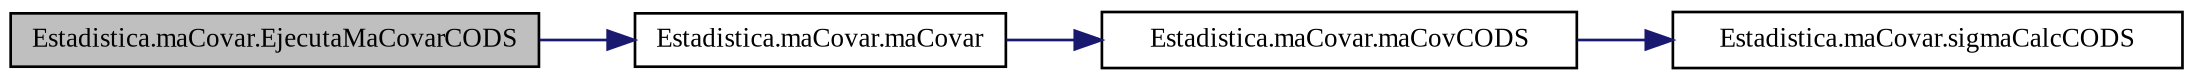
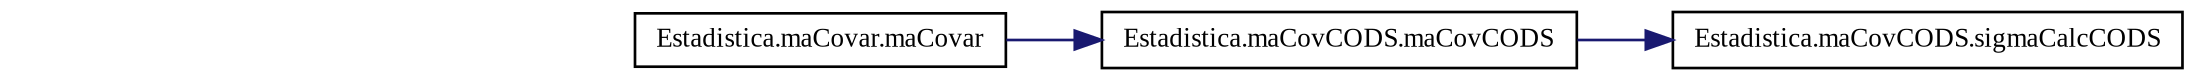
node "Estadistica.maCovar.EjecutaMaCovarCODS": removed
node "Estadistica.maCovar.maCovCODS": label "Estadistica.maCovar.maCovCODS" -> "Estadistica.maCovCODS.maCovCODS"
node "Estadistica.maCovar.sigmaCalcCODS": label "Estadistica.maCovar.sigmaCalcCODS" -> "Estadistica.maCovCODS.sigmaCalcCODS"
